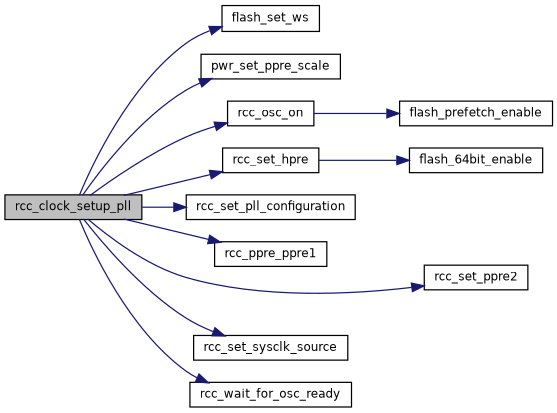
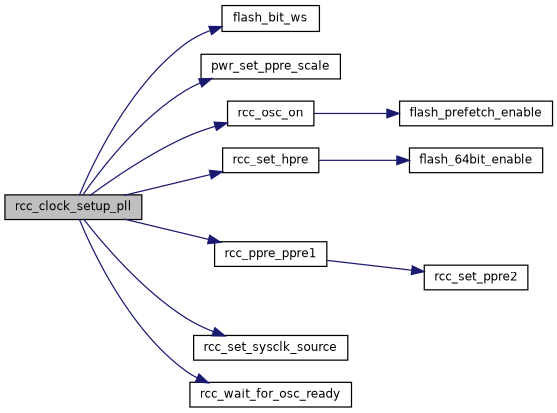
node "flash_set_ws": label "flash_set_ws" -> "flash_bit_ws"
node "rcc_set_pll_configuration": removed
edge "rcc_clock_setup_pll" -> "rcc_set_ppre2": now "rcc_ppre_ppre1" -> "rcc_set_ppre2"
